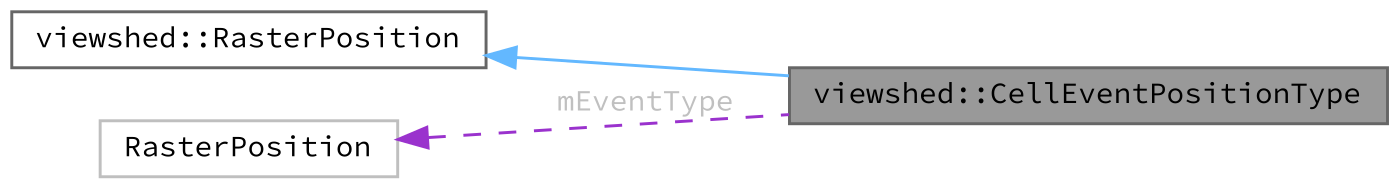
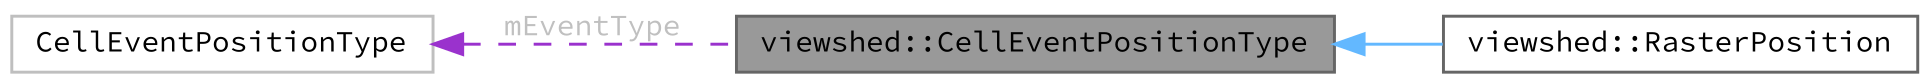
edge "viewshed::CellEventPositionType" -> "viewshed::RasterPosition": reversed
node "RasterPosition": label "RasterPosition" -> "CellEventPositionType"
